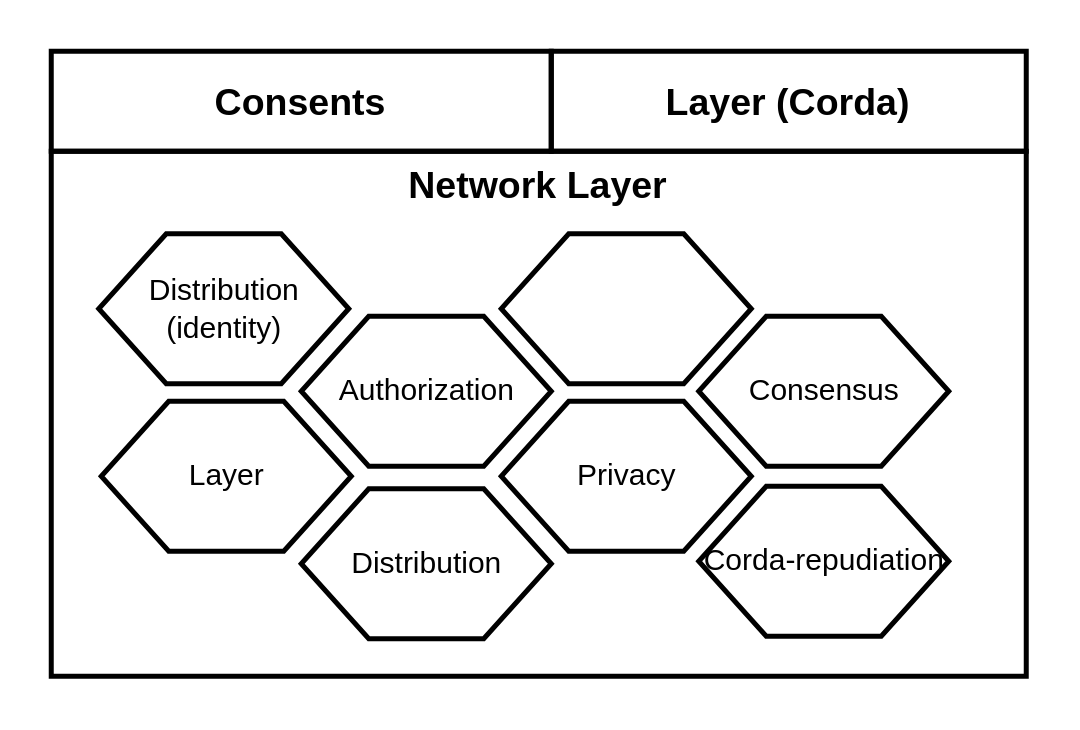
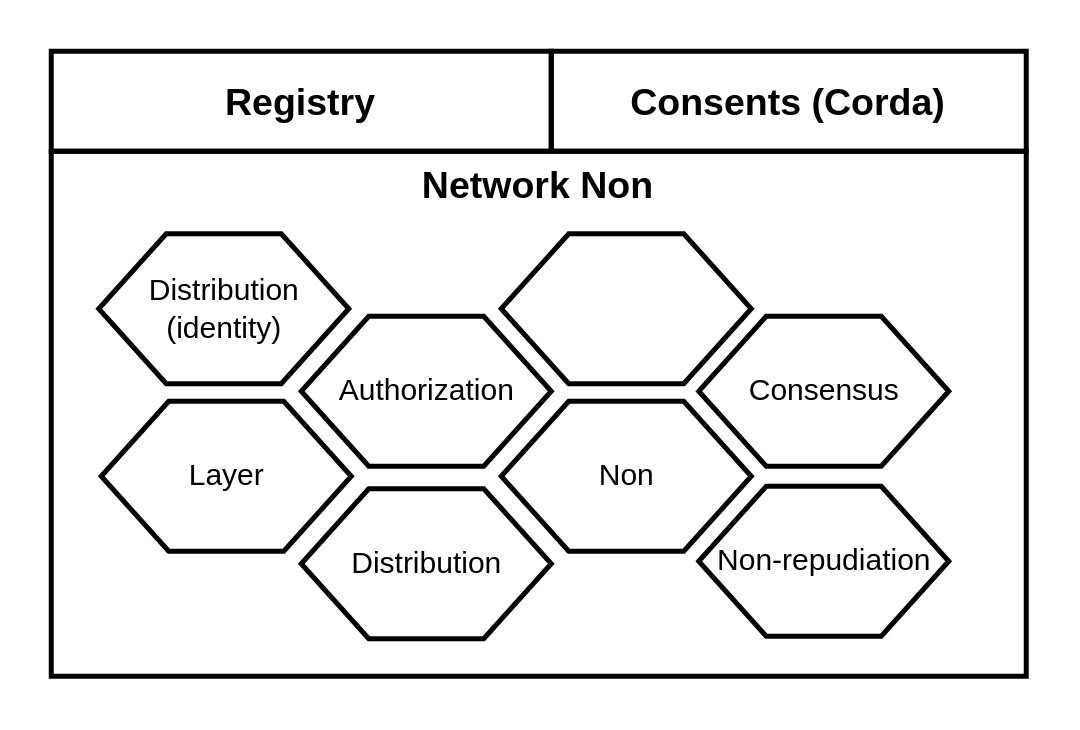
node "Consents": label "Consents" -> "Registry"
node "Layer (Corda)": label "Layer (Corda)" -> "Consents (Corda)"
node "Network Layer": label "Network Layer" -> "Network Non"
node "Privacy": label "Privacy" -> "Non"
node "Corda-repudiation": label "Corda-repudiation" -> "Non-repudiation"
